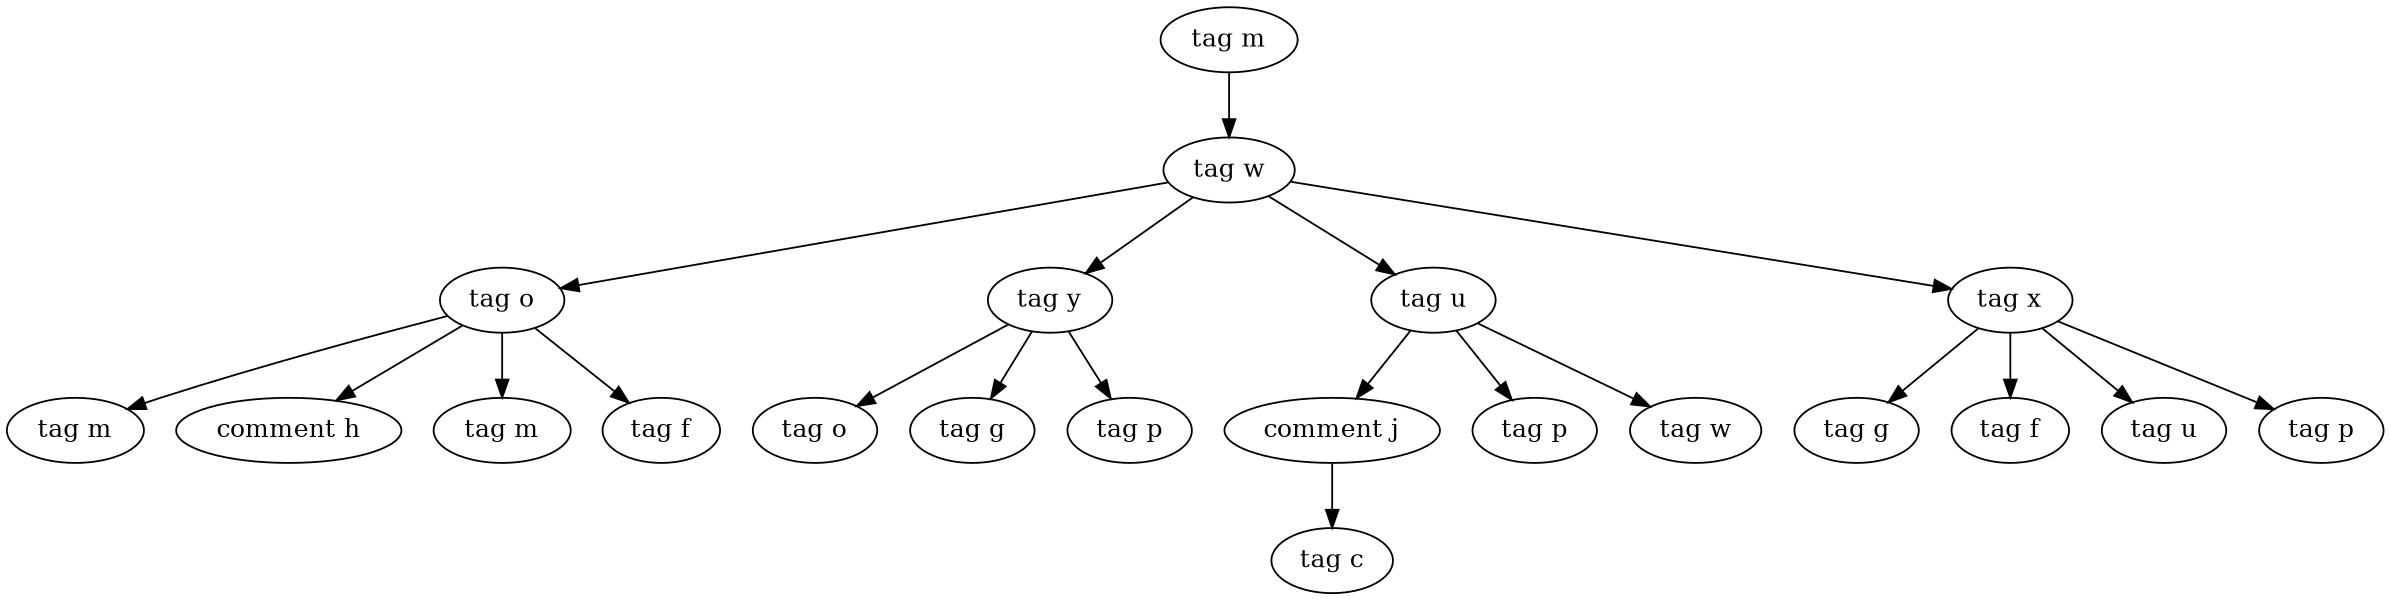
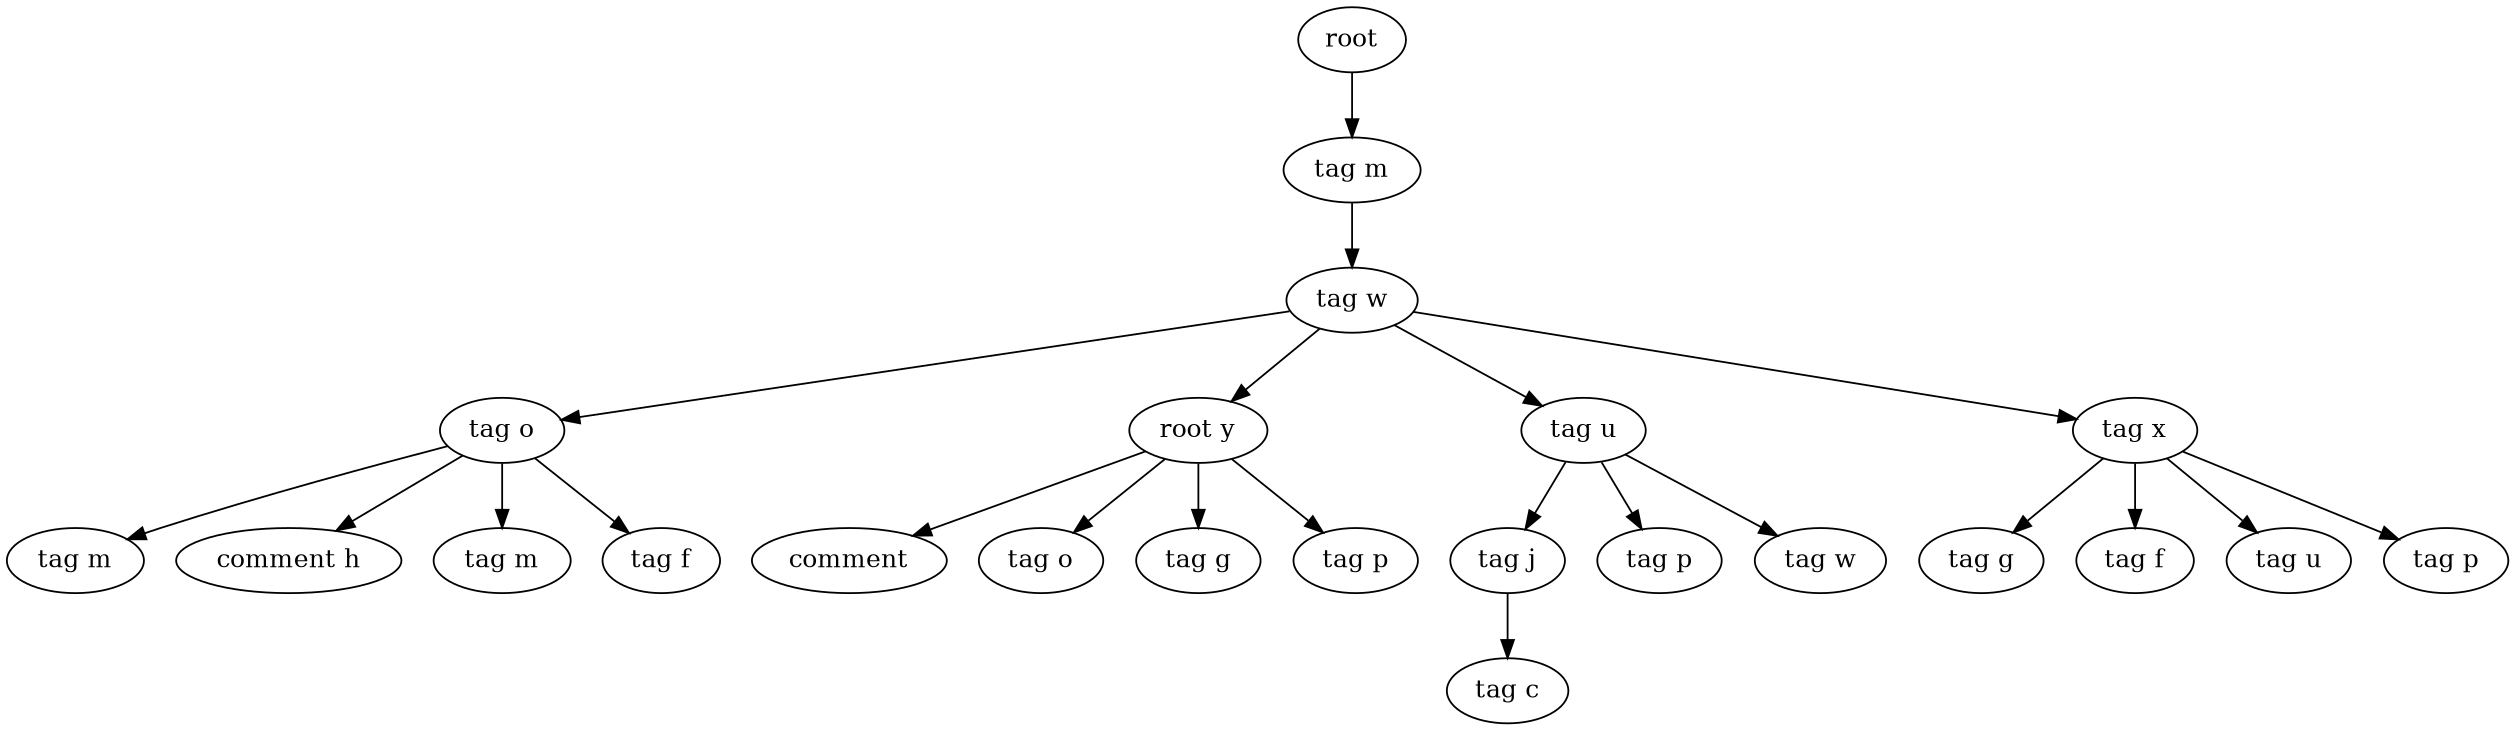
node "root": added
node "tag y": label "tag y" -> "root y"
node "comment j": label "comment j" -> "tag j"
node "comment": added
